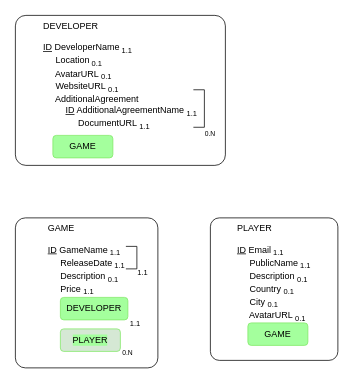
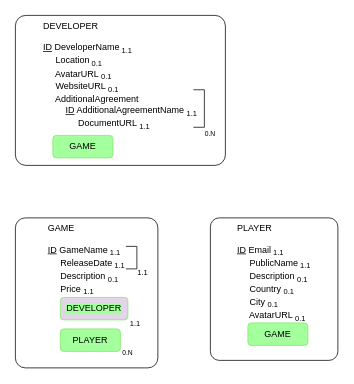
node "DEVELOPER": fillcolor #a4ff9d -> #e1d5e7
node "PLAYER": fillcolor #d5e8d4 -> #a4ff9d
